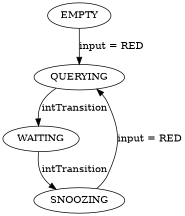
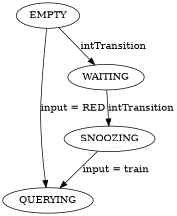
edge "QUERYING" -> "WAITING": now "EMPTY" -> "WAITING"
edge "SNOOZING" -> "QUERYING": label "input = RED" -> "input = train"
